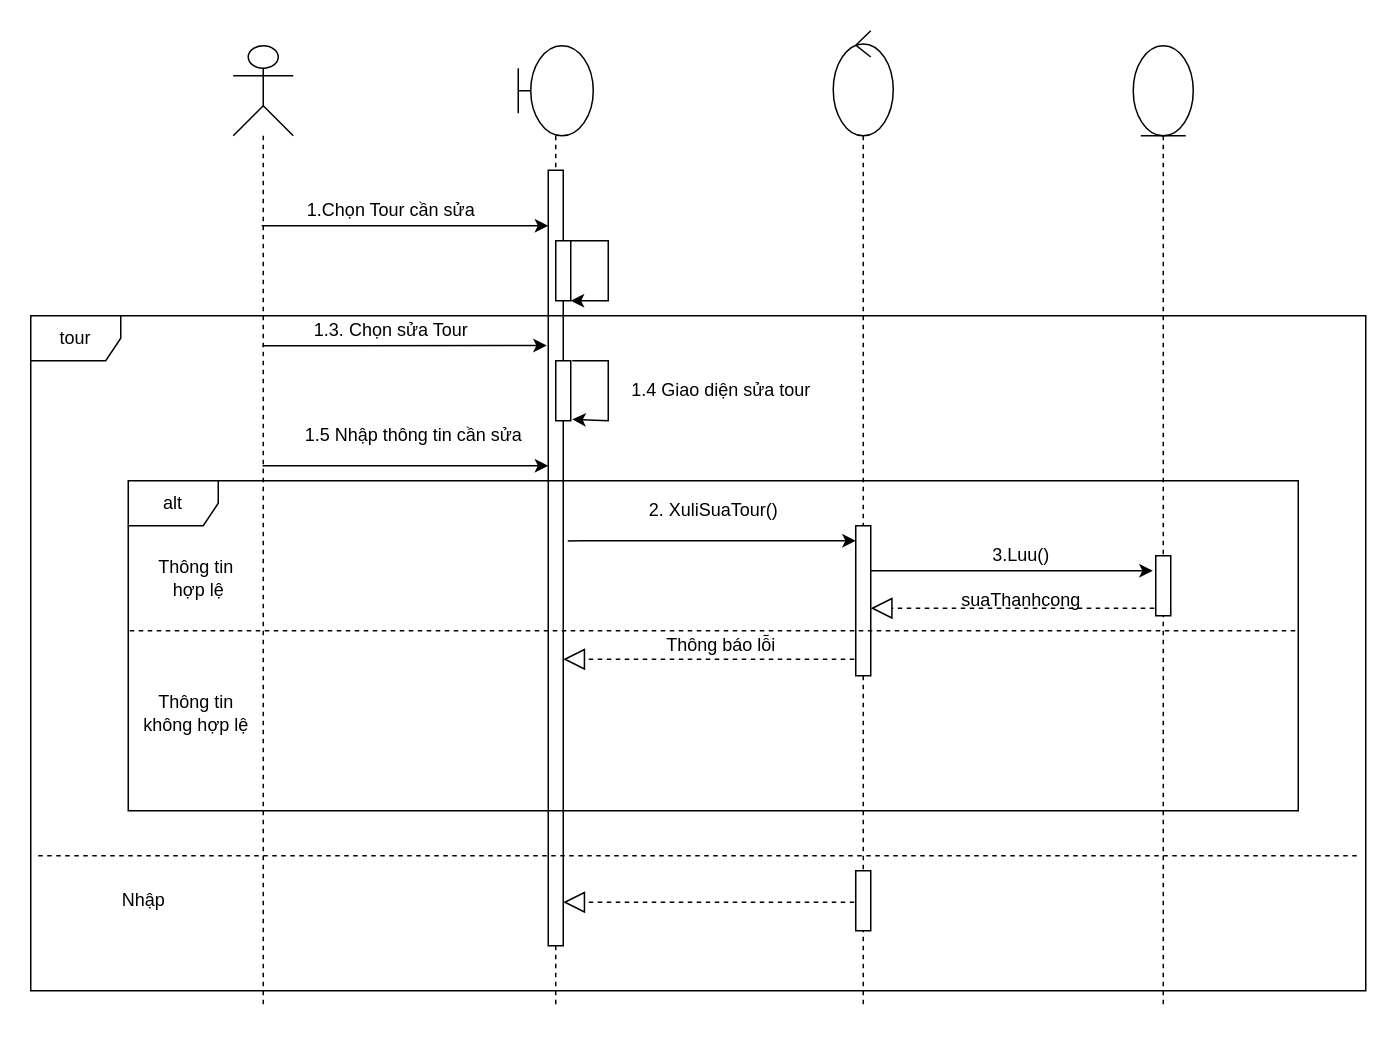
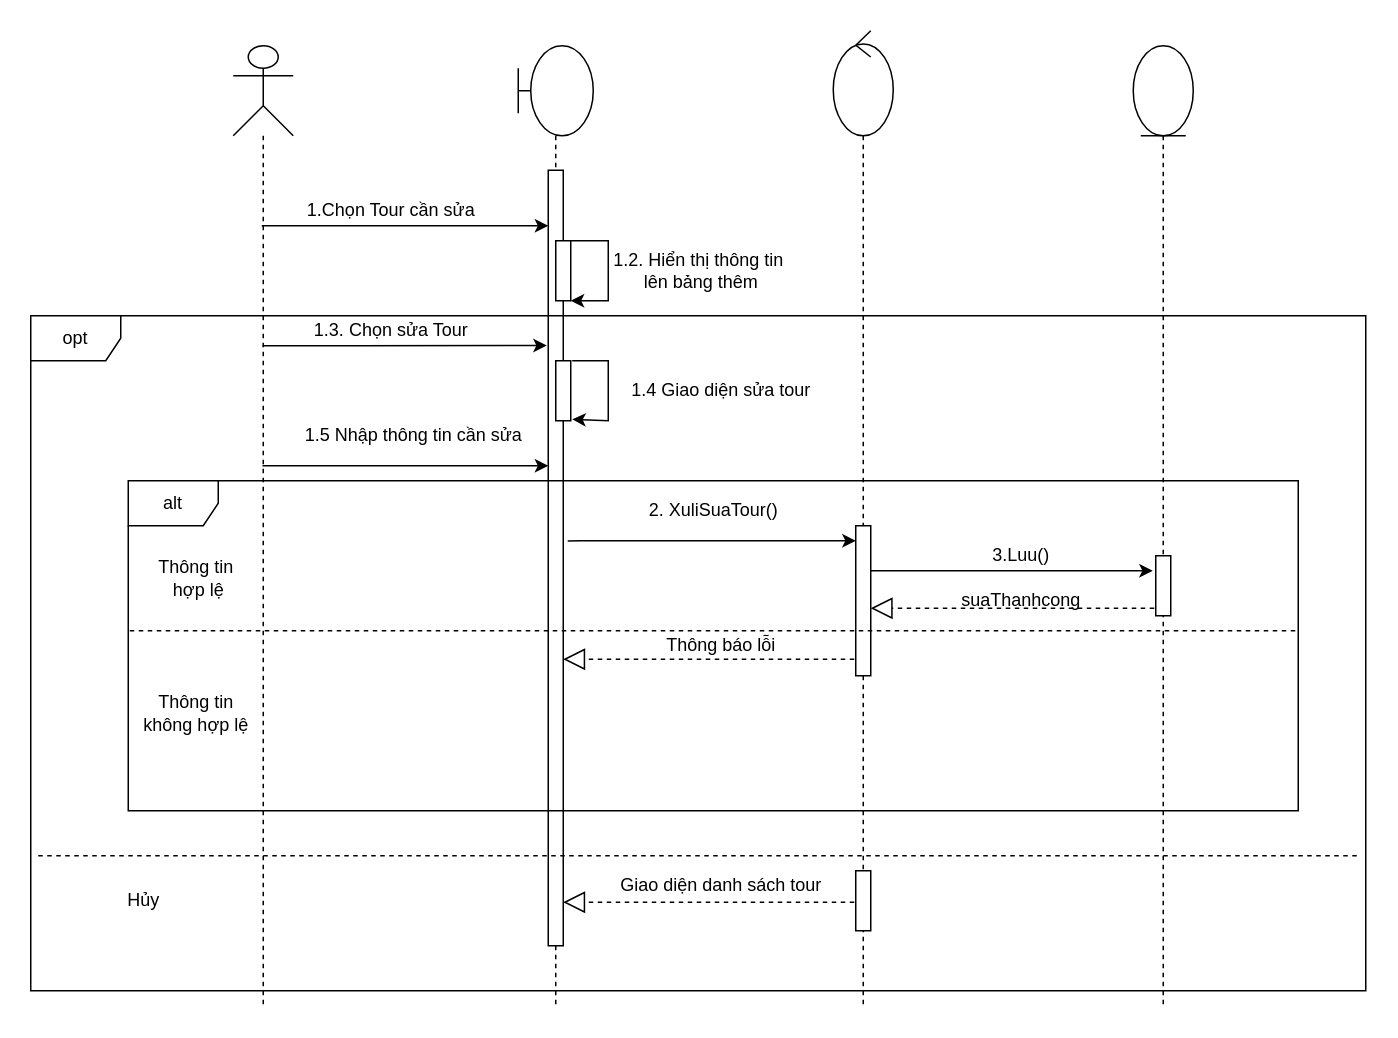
node "1.2. Hiển thị thông tin lên bảng thêm": added
node "tour": label "tour" -> "opt"
node "Giao diện danh sách tour": added
node "Nhập": label "Nhập" -> "Hủy"
